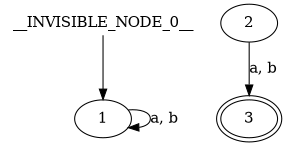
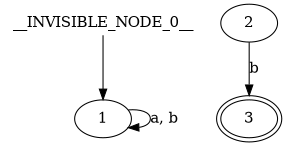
edge "2" -> "3": label "a, b" -> "b"
